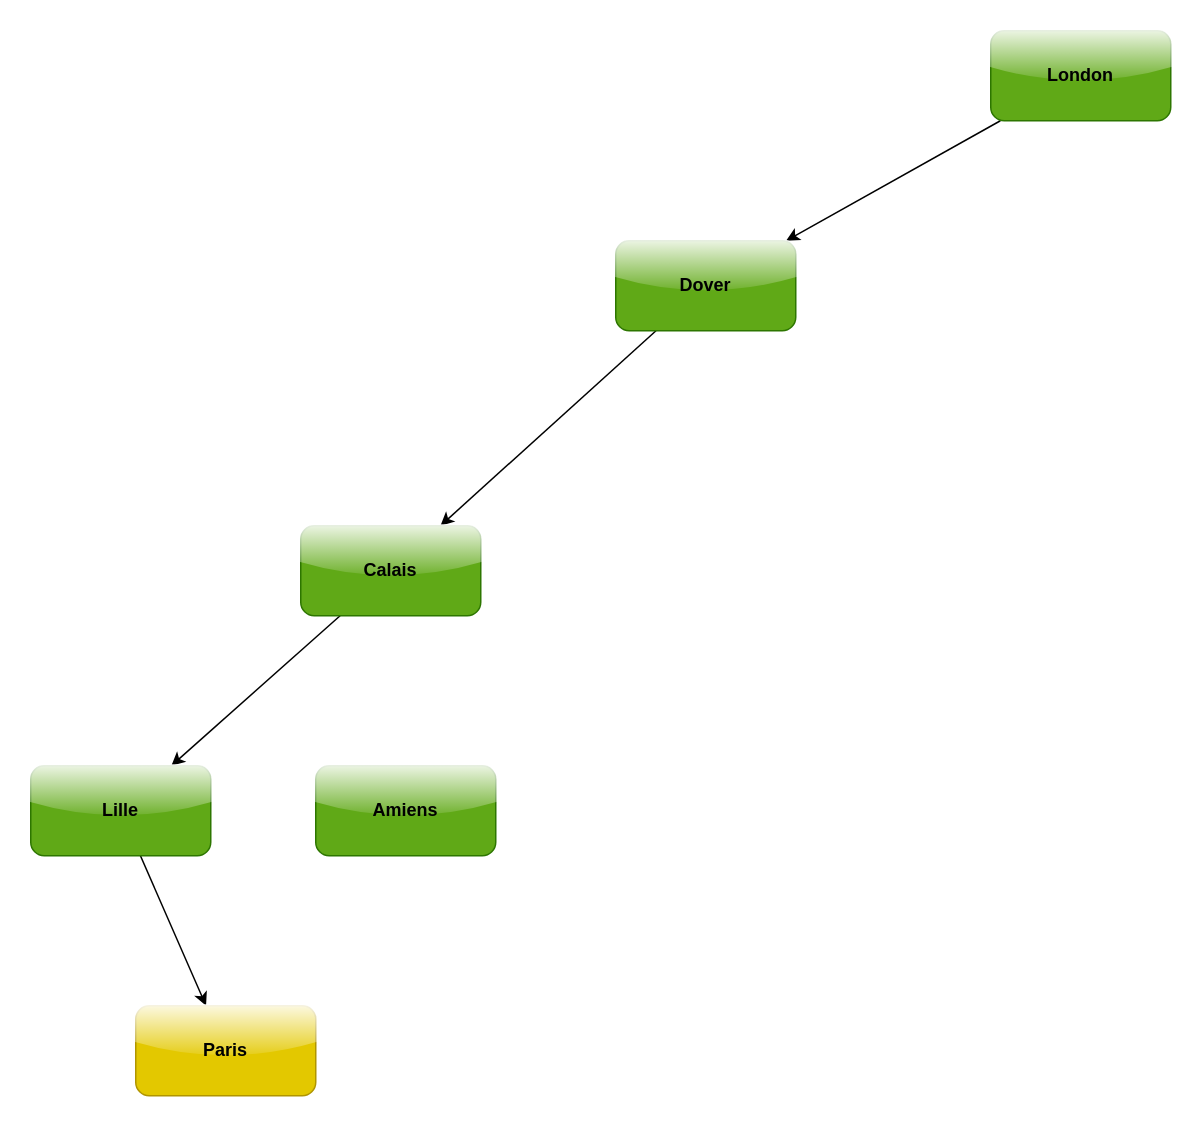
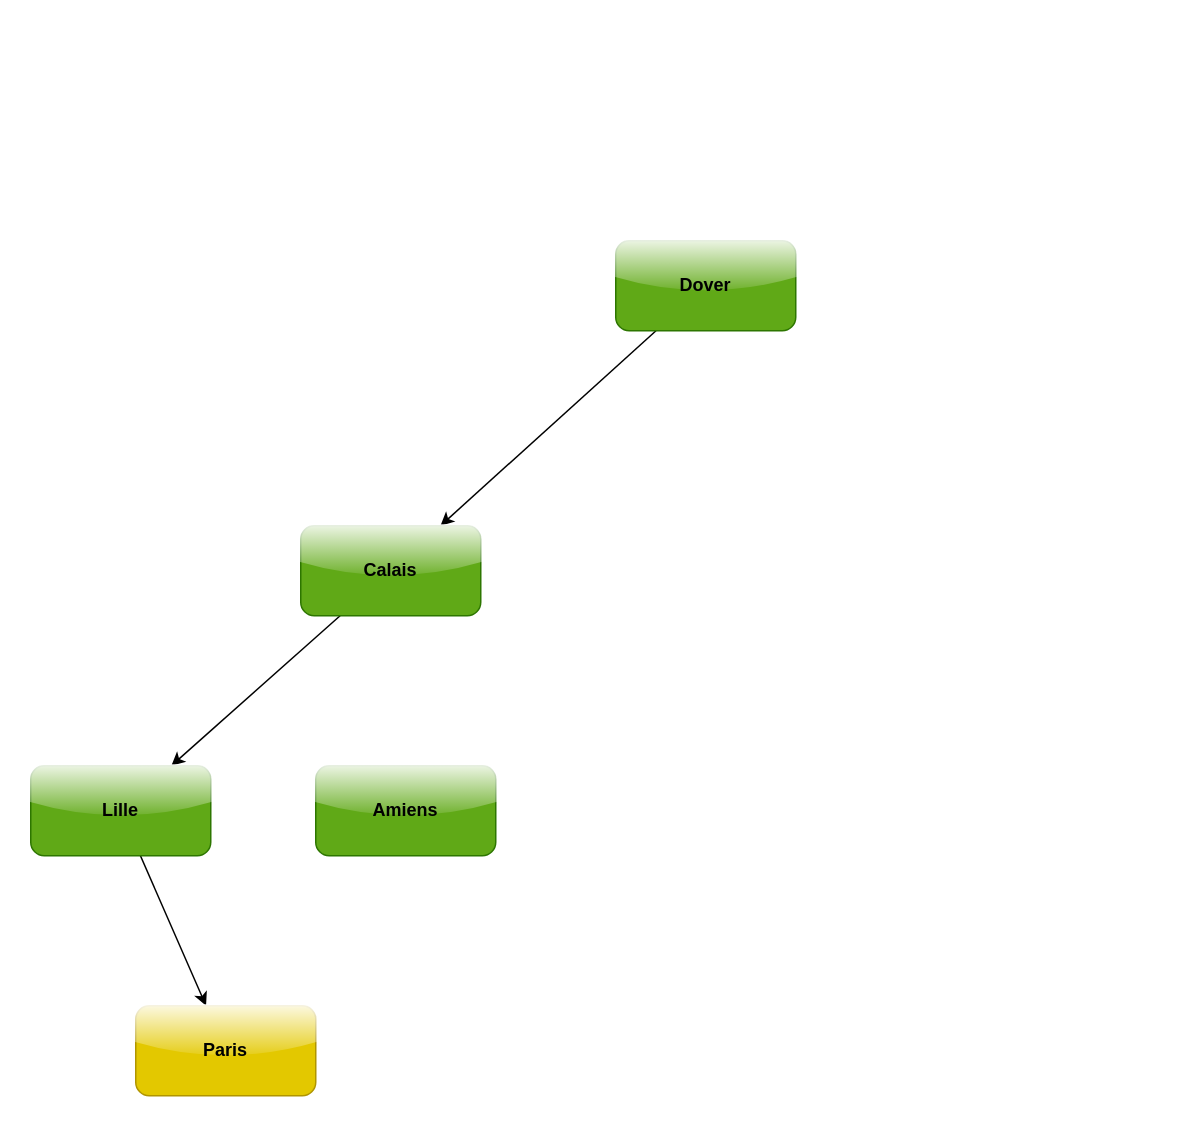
node "London": removed
edge "London" -> "Dover": removed
